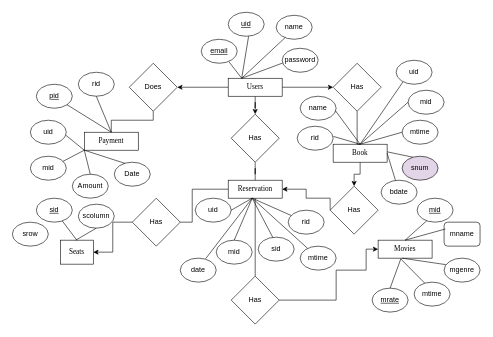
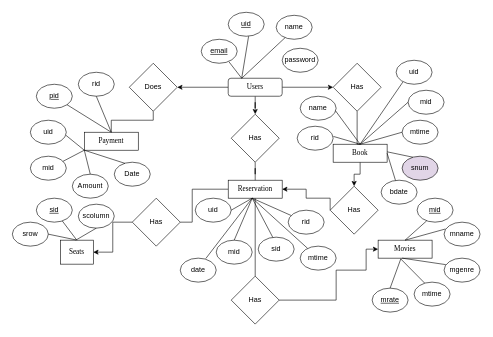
edge "password" -- "Users": removed
node "Users": shape rectangle -> rounded rectangle
node "mname": shape rounded rectangle -> ellipse
edge "srow" -- "Seats": added
